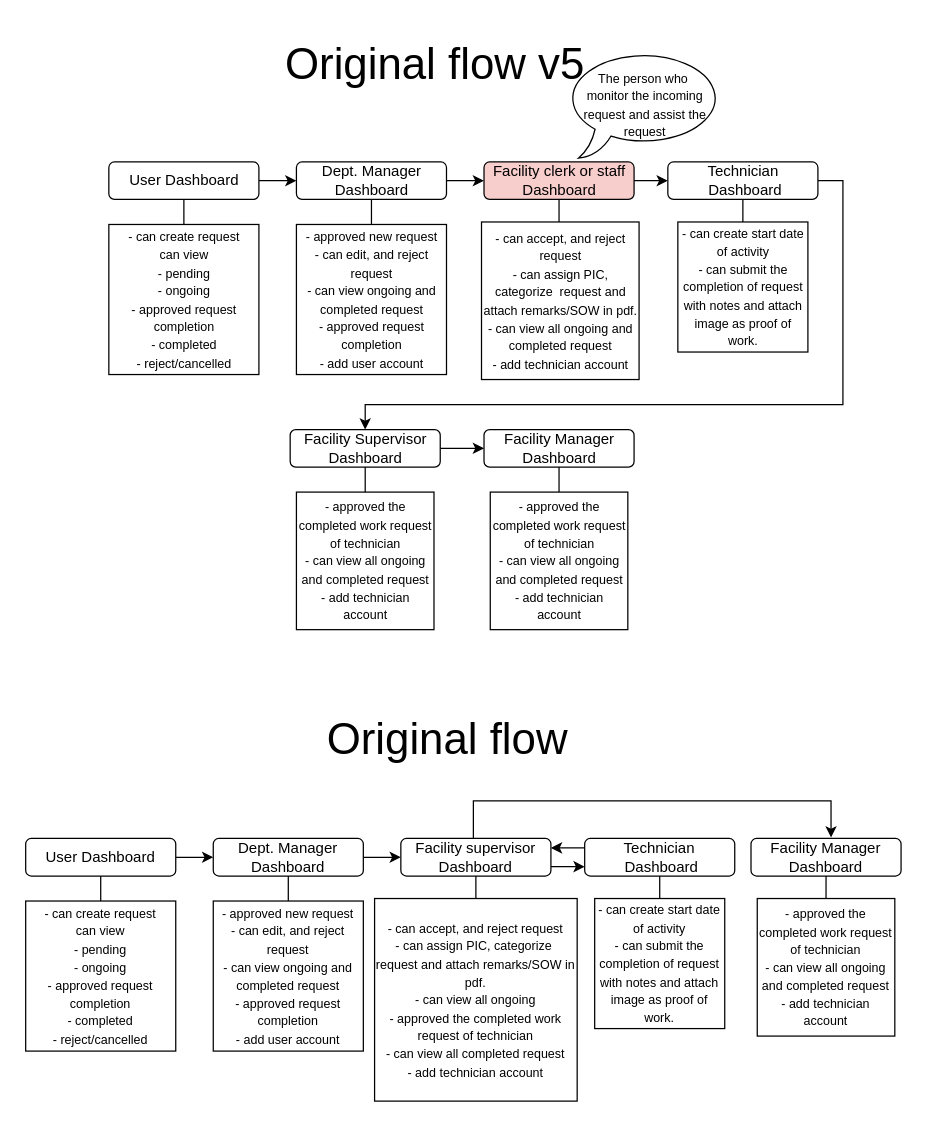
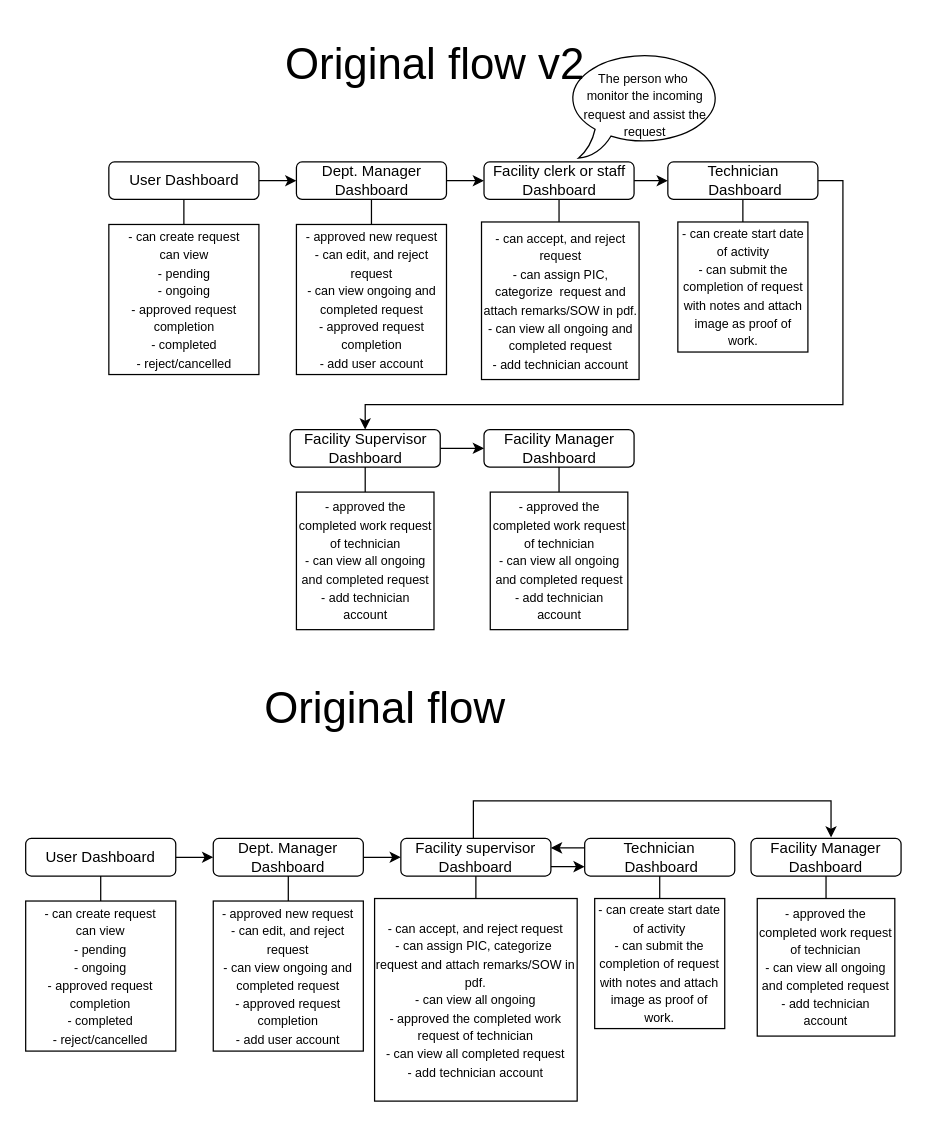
node "Original flow v5": label "Original flow v5" -> "Original flow v2"
node "Facility clerk or staff Dashboard": fillcolor #f8cecc -> #ffffff
node "Original flow": moved (447, 738) -> (384, 707)
